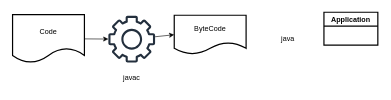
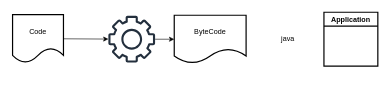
node "Application": size 54x33 -> 54x54
node "ByteCode": size 72x39 -> 72x48
node "Code": size 72x48 -> 51x48
node "javac": removed
